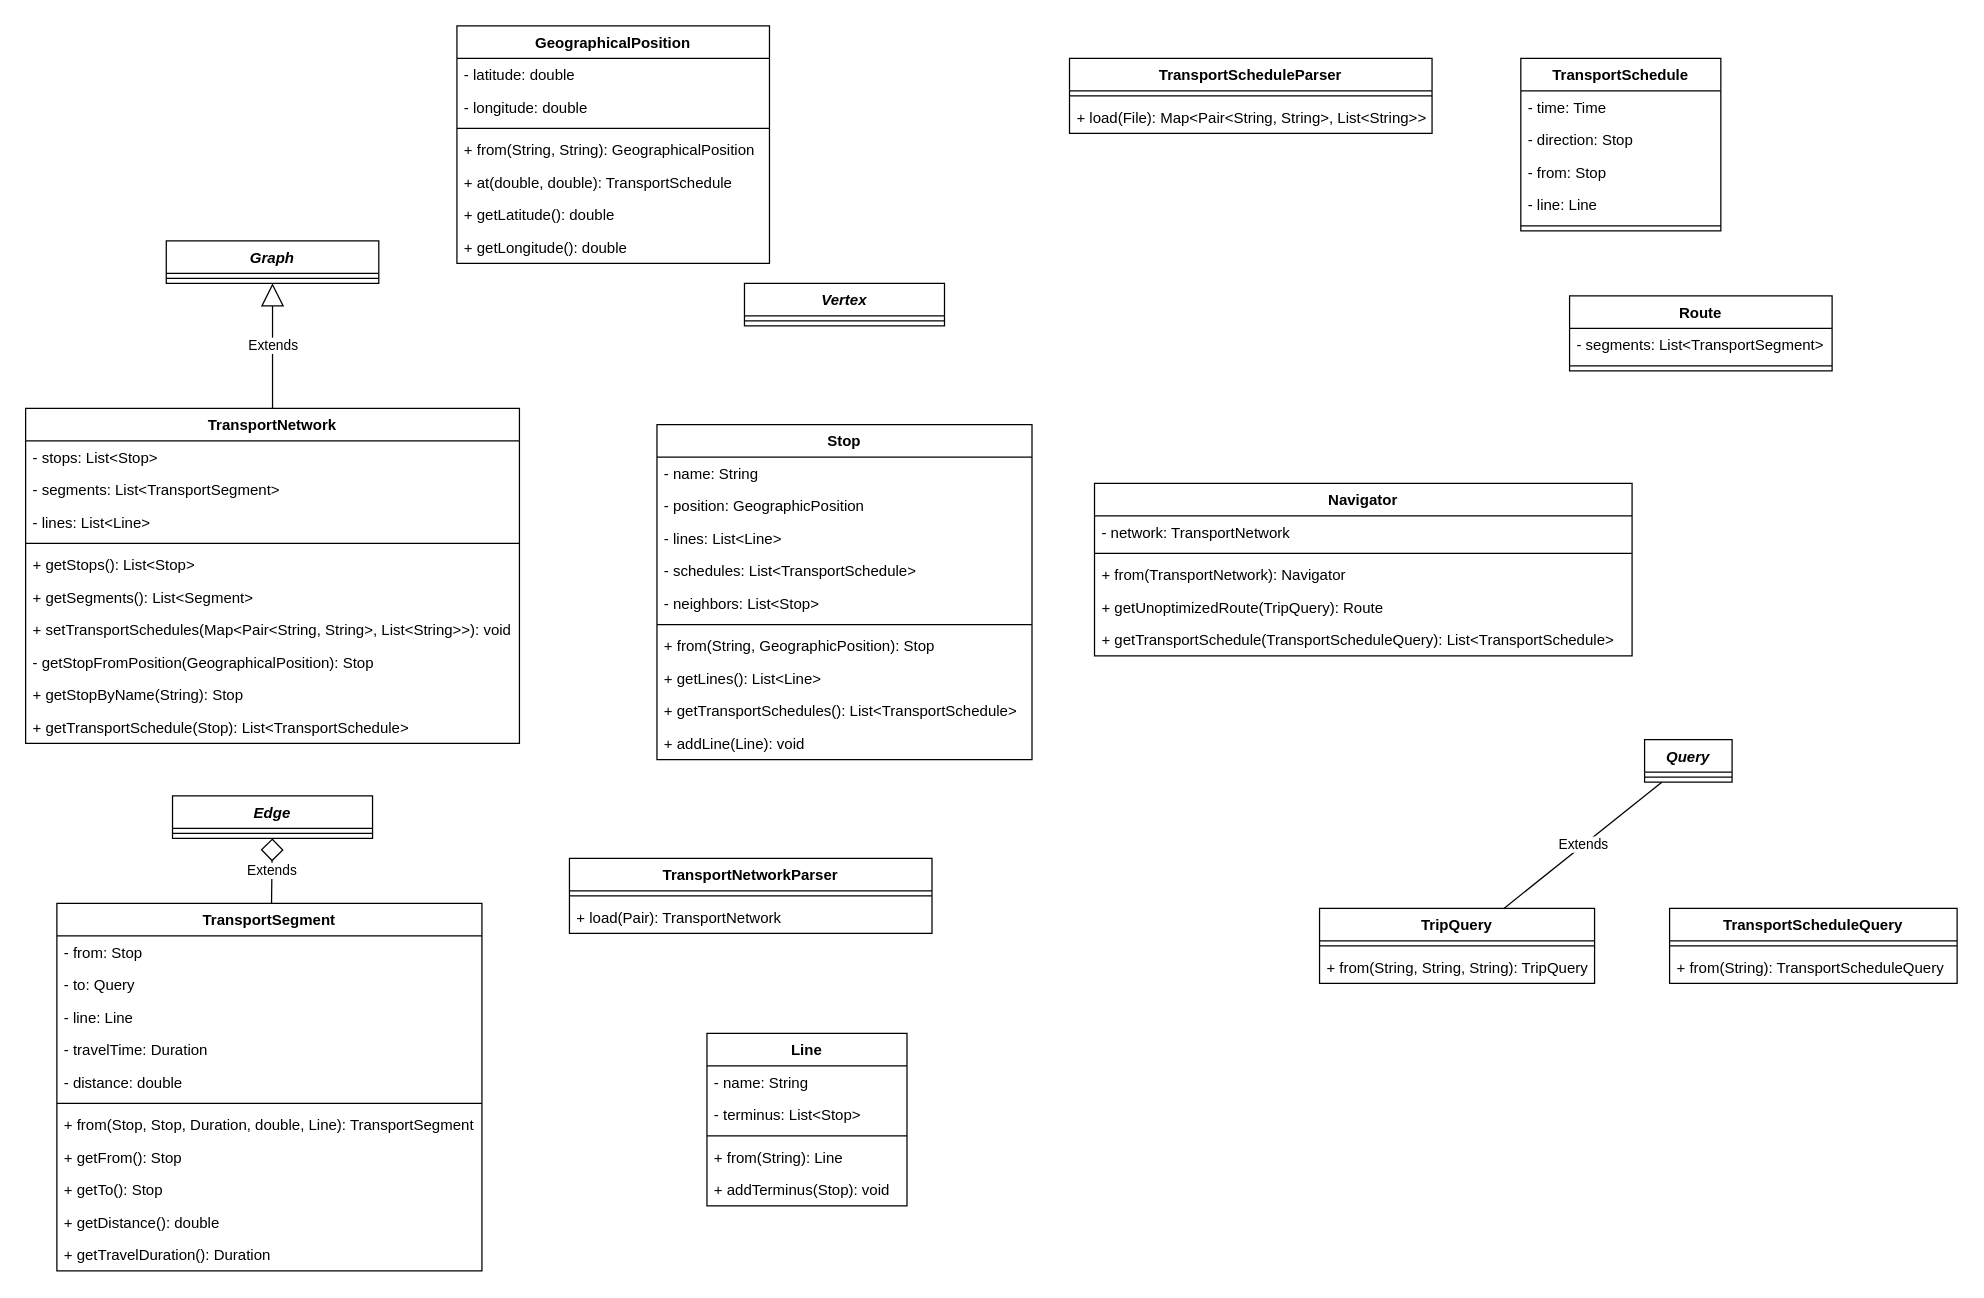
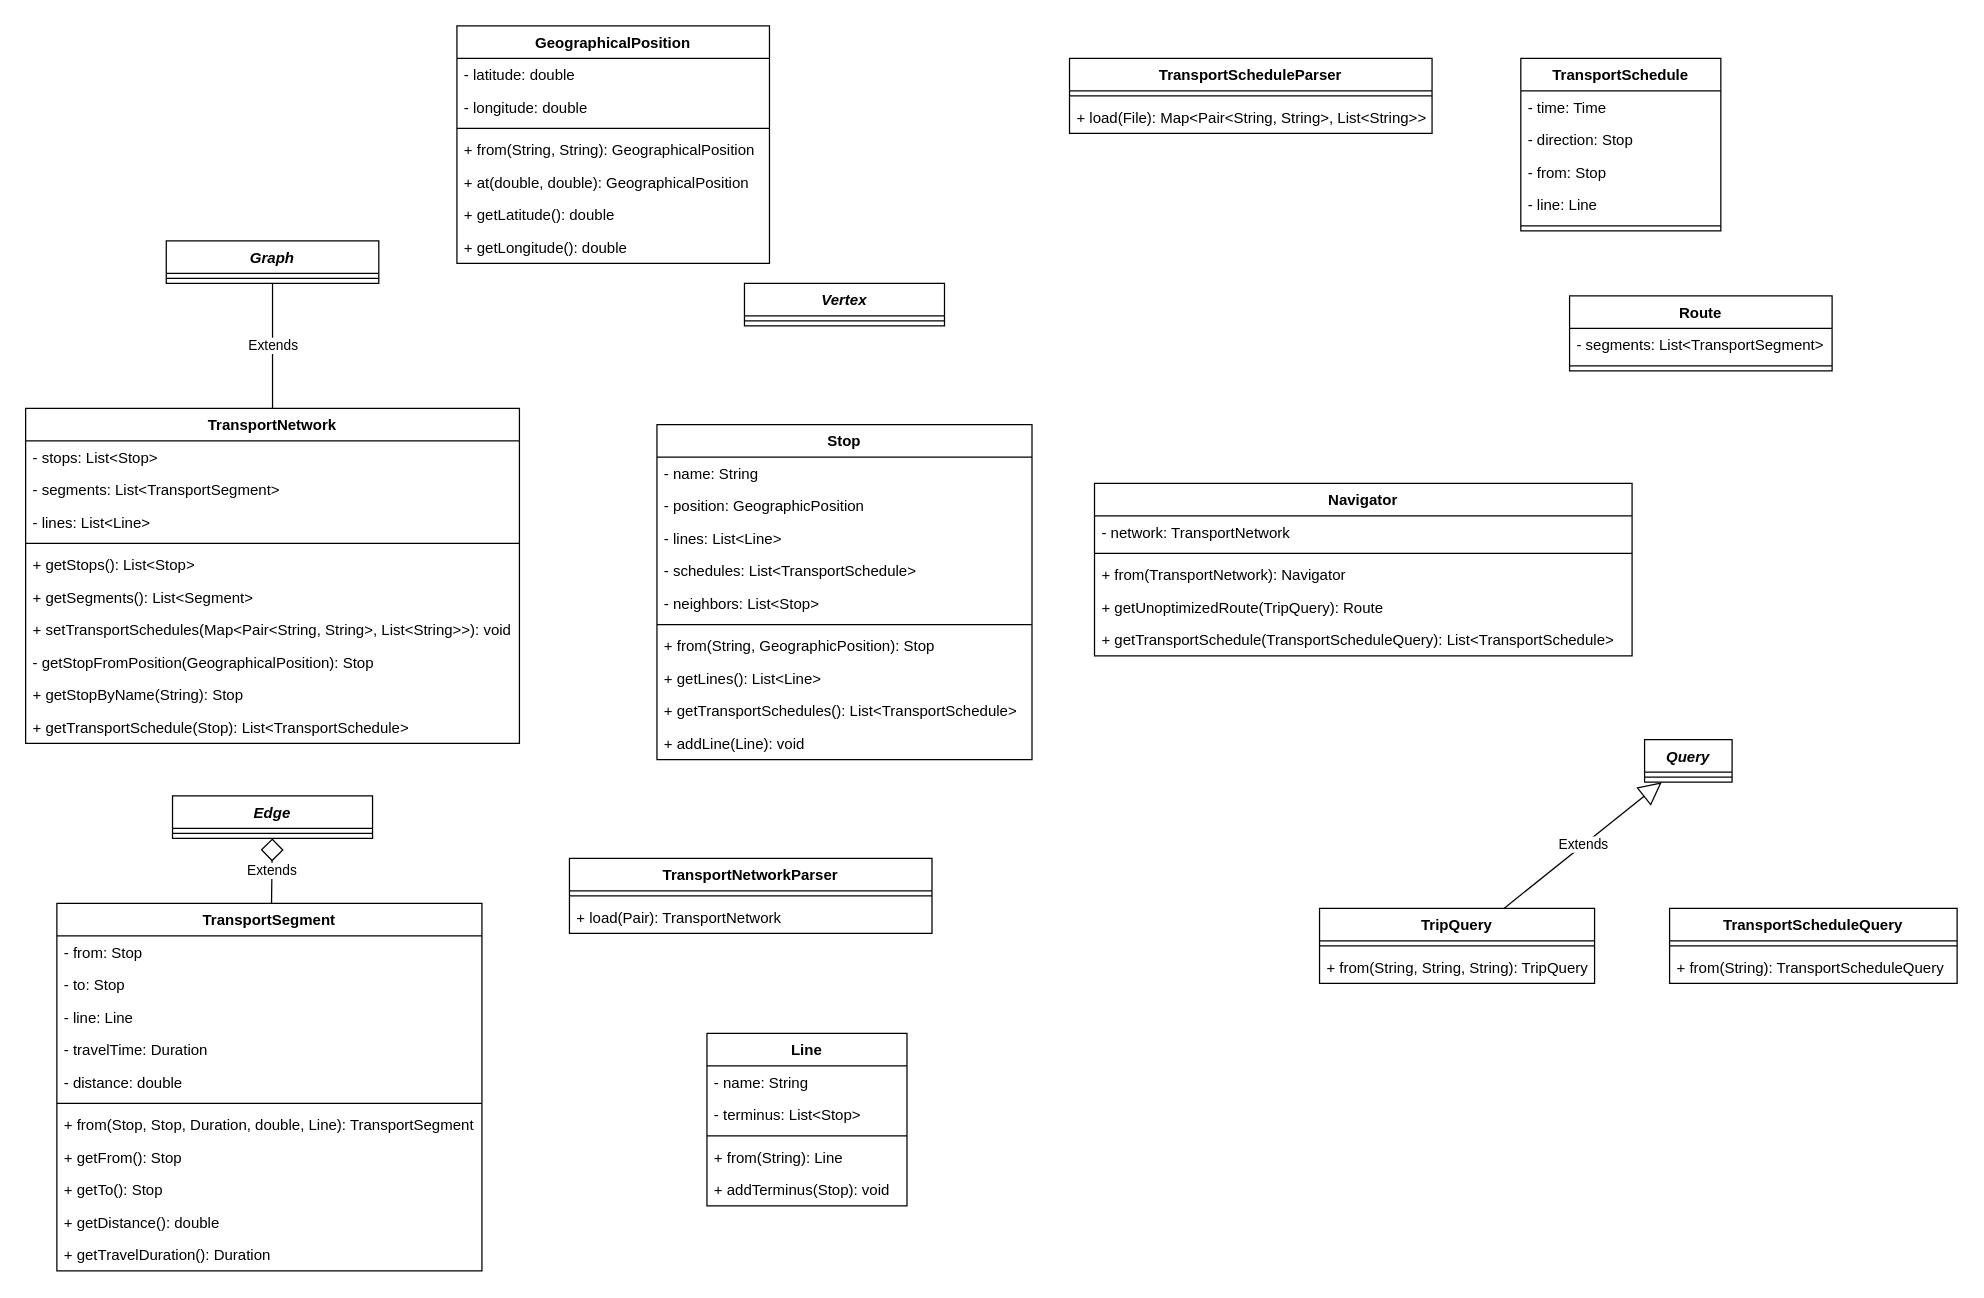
node "+ at(double, double): TransportSchedule": label "+ at(double, double): TransportSchedule" -> "+ at(double, double): GeographicalPosition"
edge "TransportNetwork" -> "Graph": arrowhead block -> none
edge "Query" -- "TripQuery": arrowhead none -> block
node "- to: Query": label "- to: Query" -> "- to: Stop"
